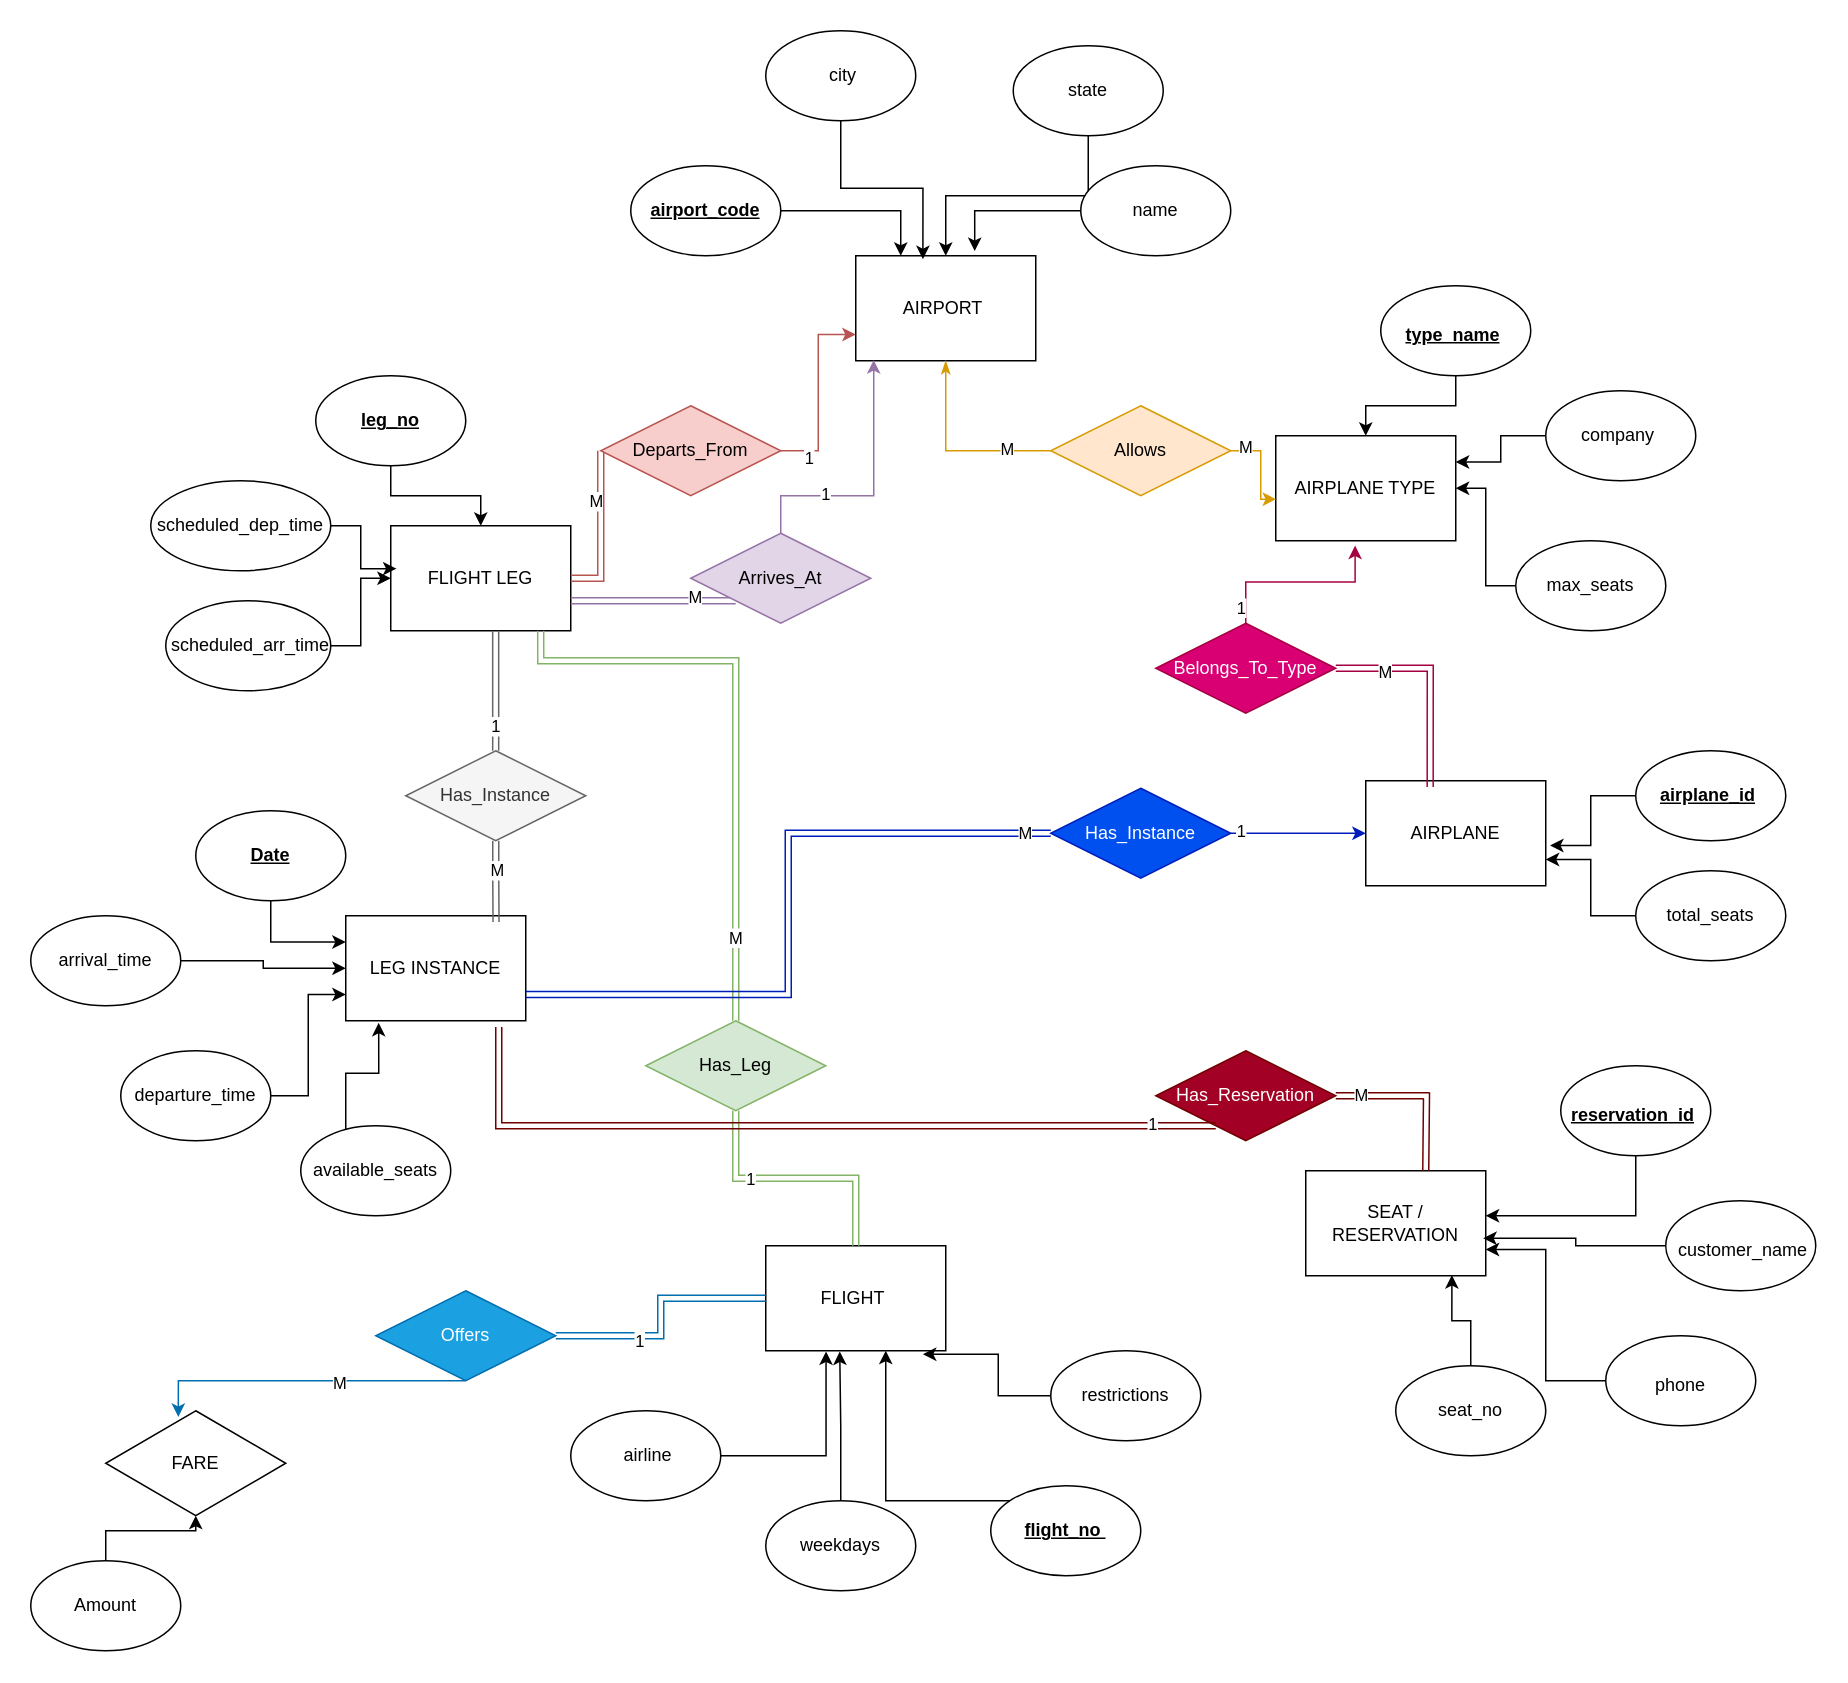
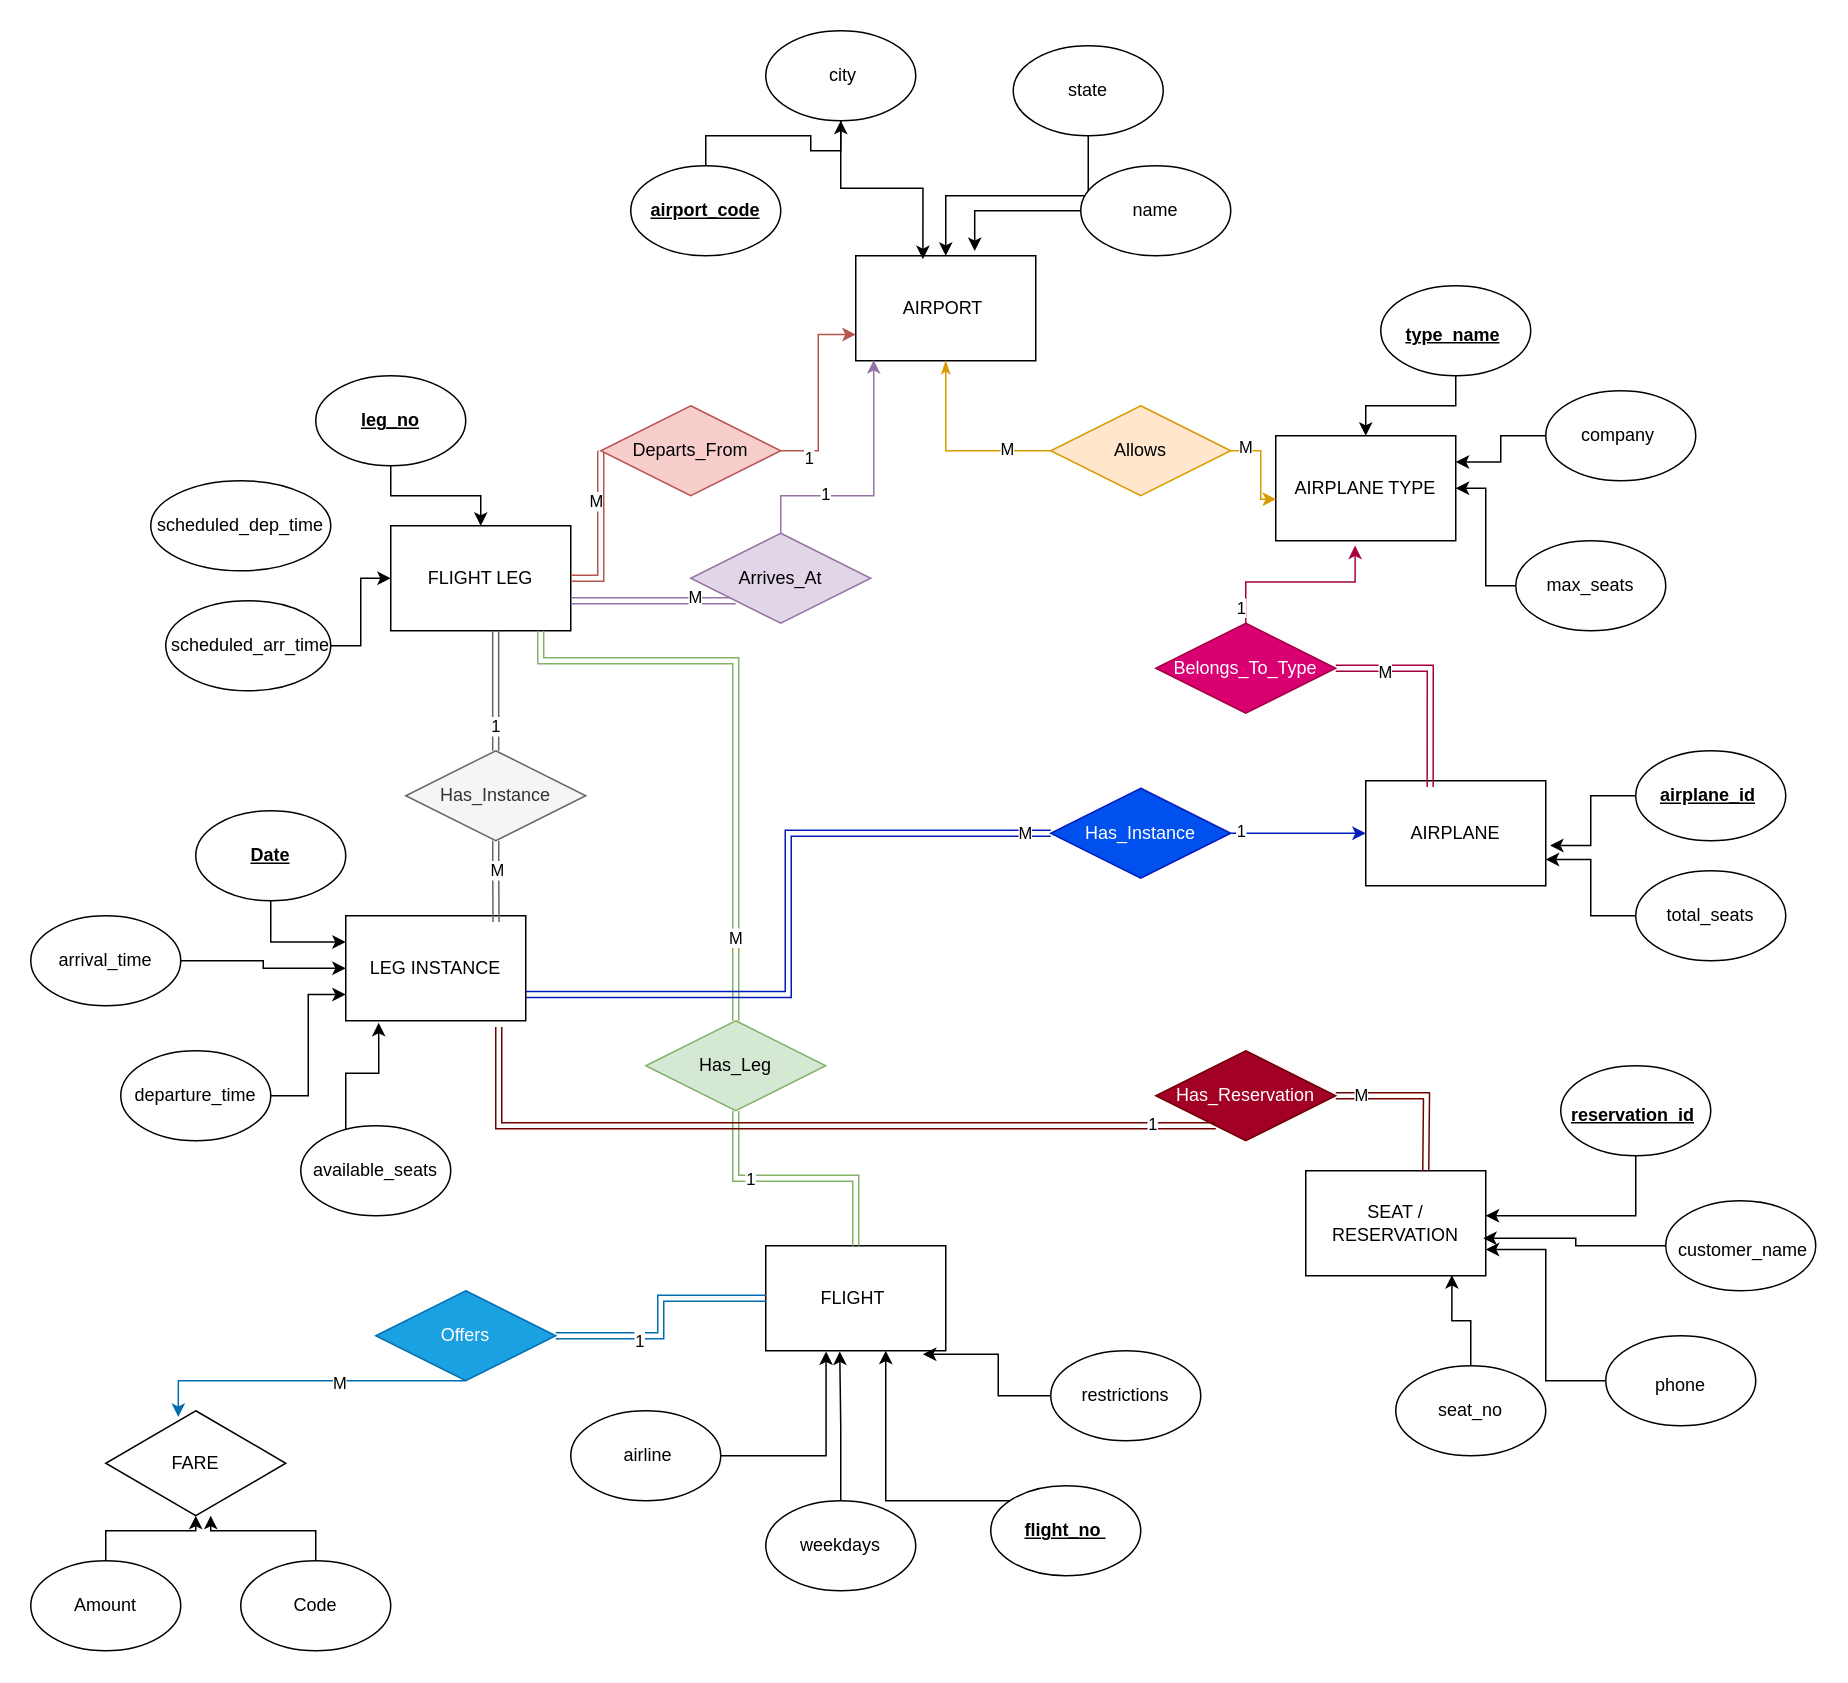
edge "airport_code" -> "AIRPORT": now "airport_code" -> "city"
edge "scheduled_dep_time" -> "FLIGHT LEG": removed
edge "Code" -> "FARE": added
node "Code": added
